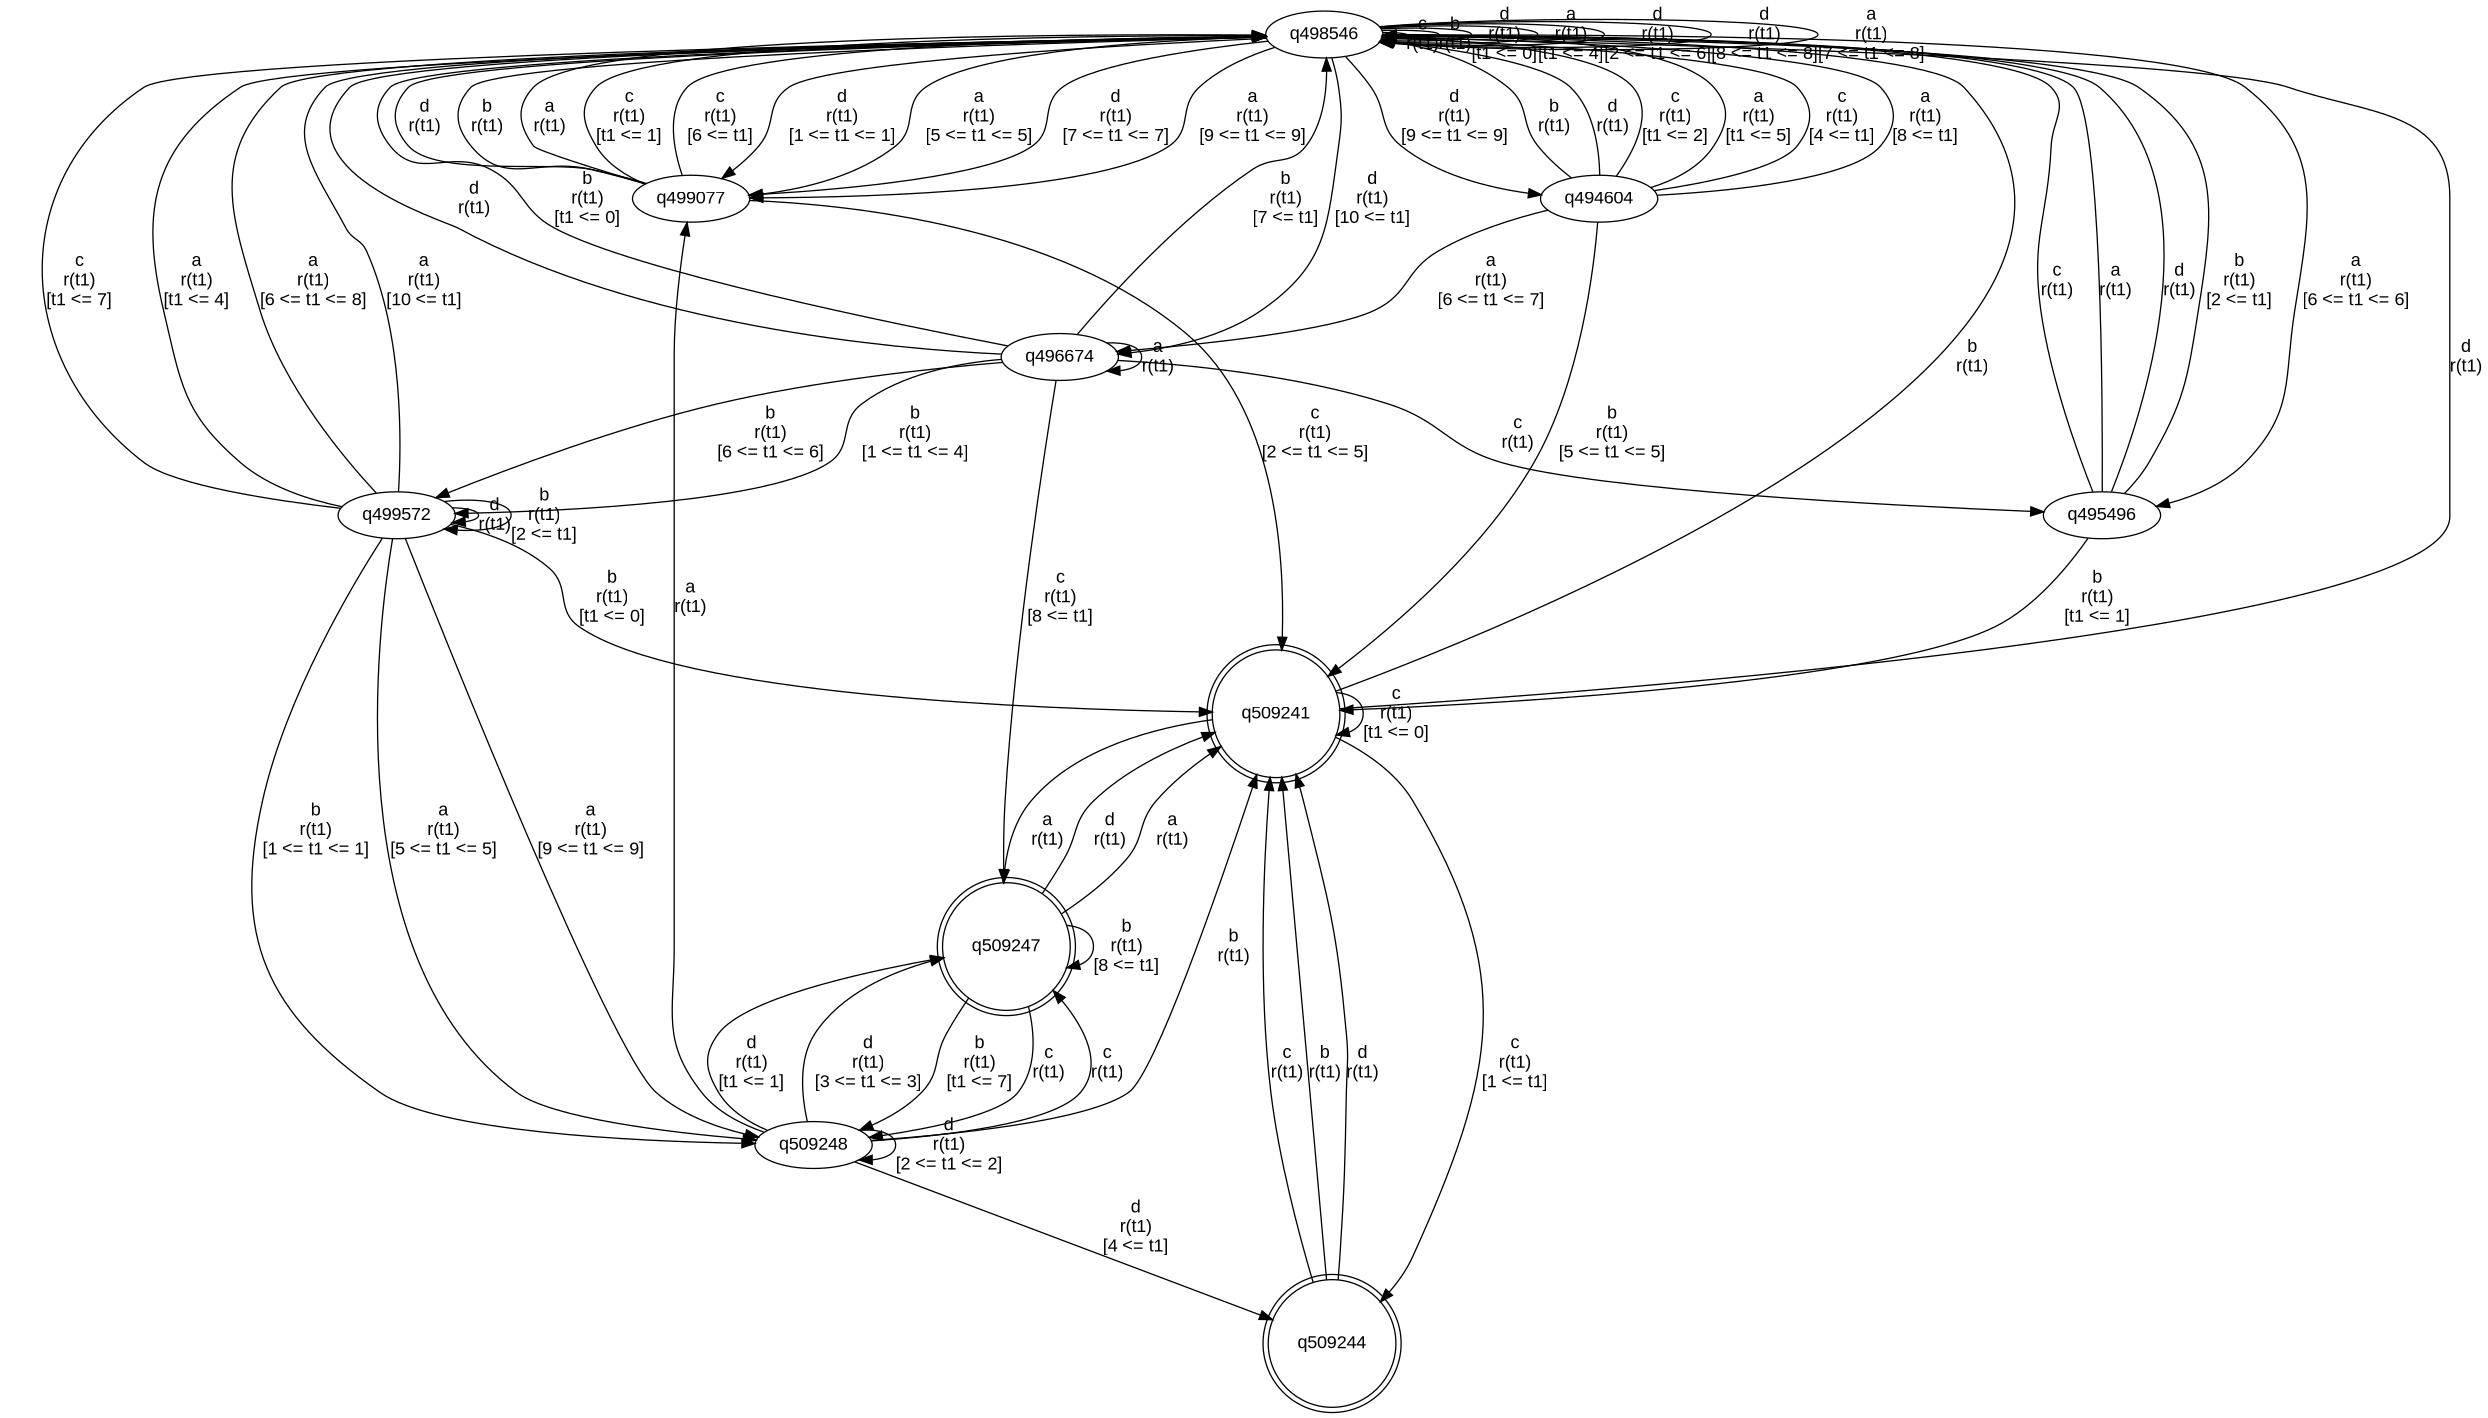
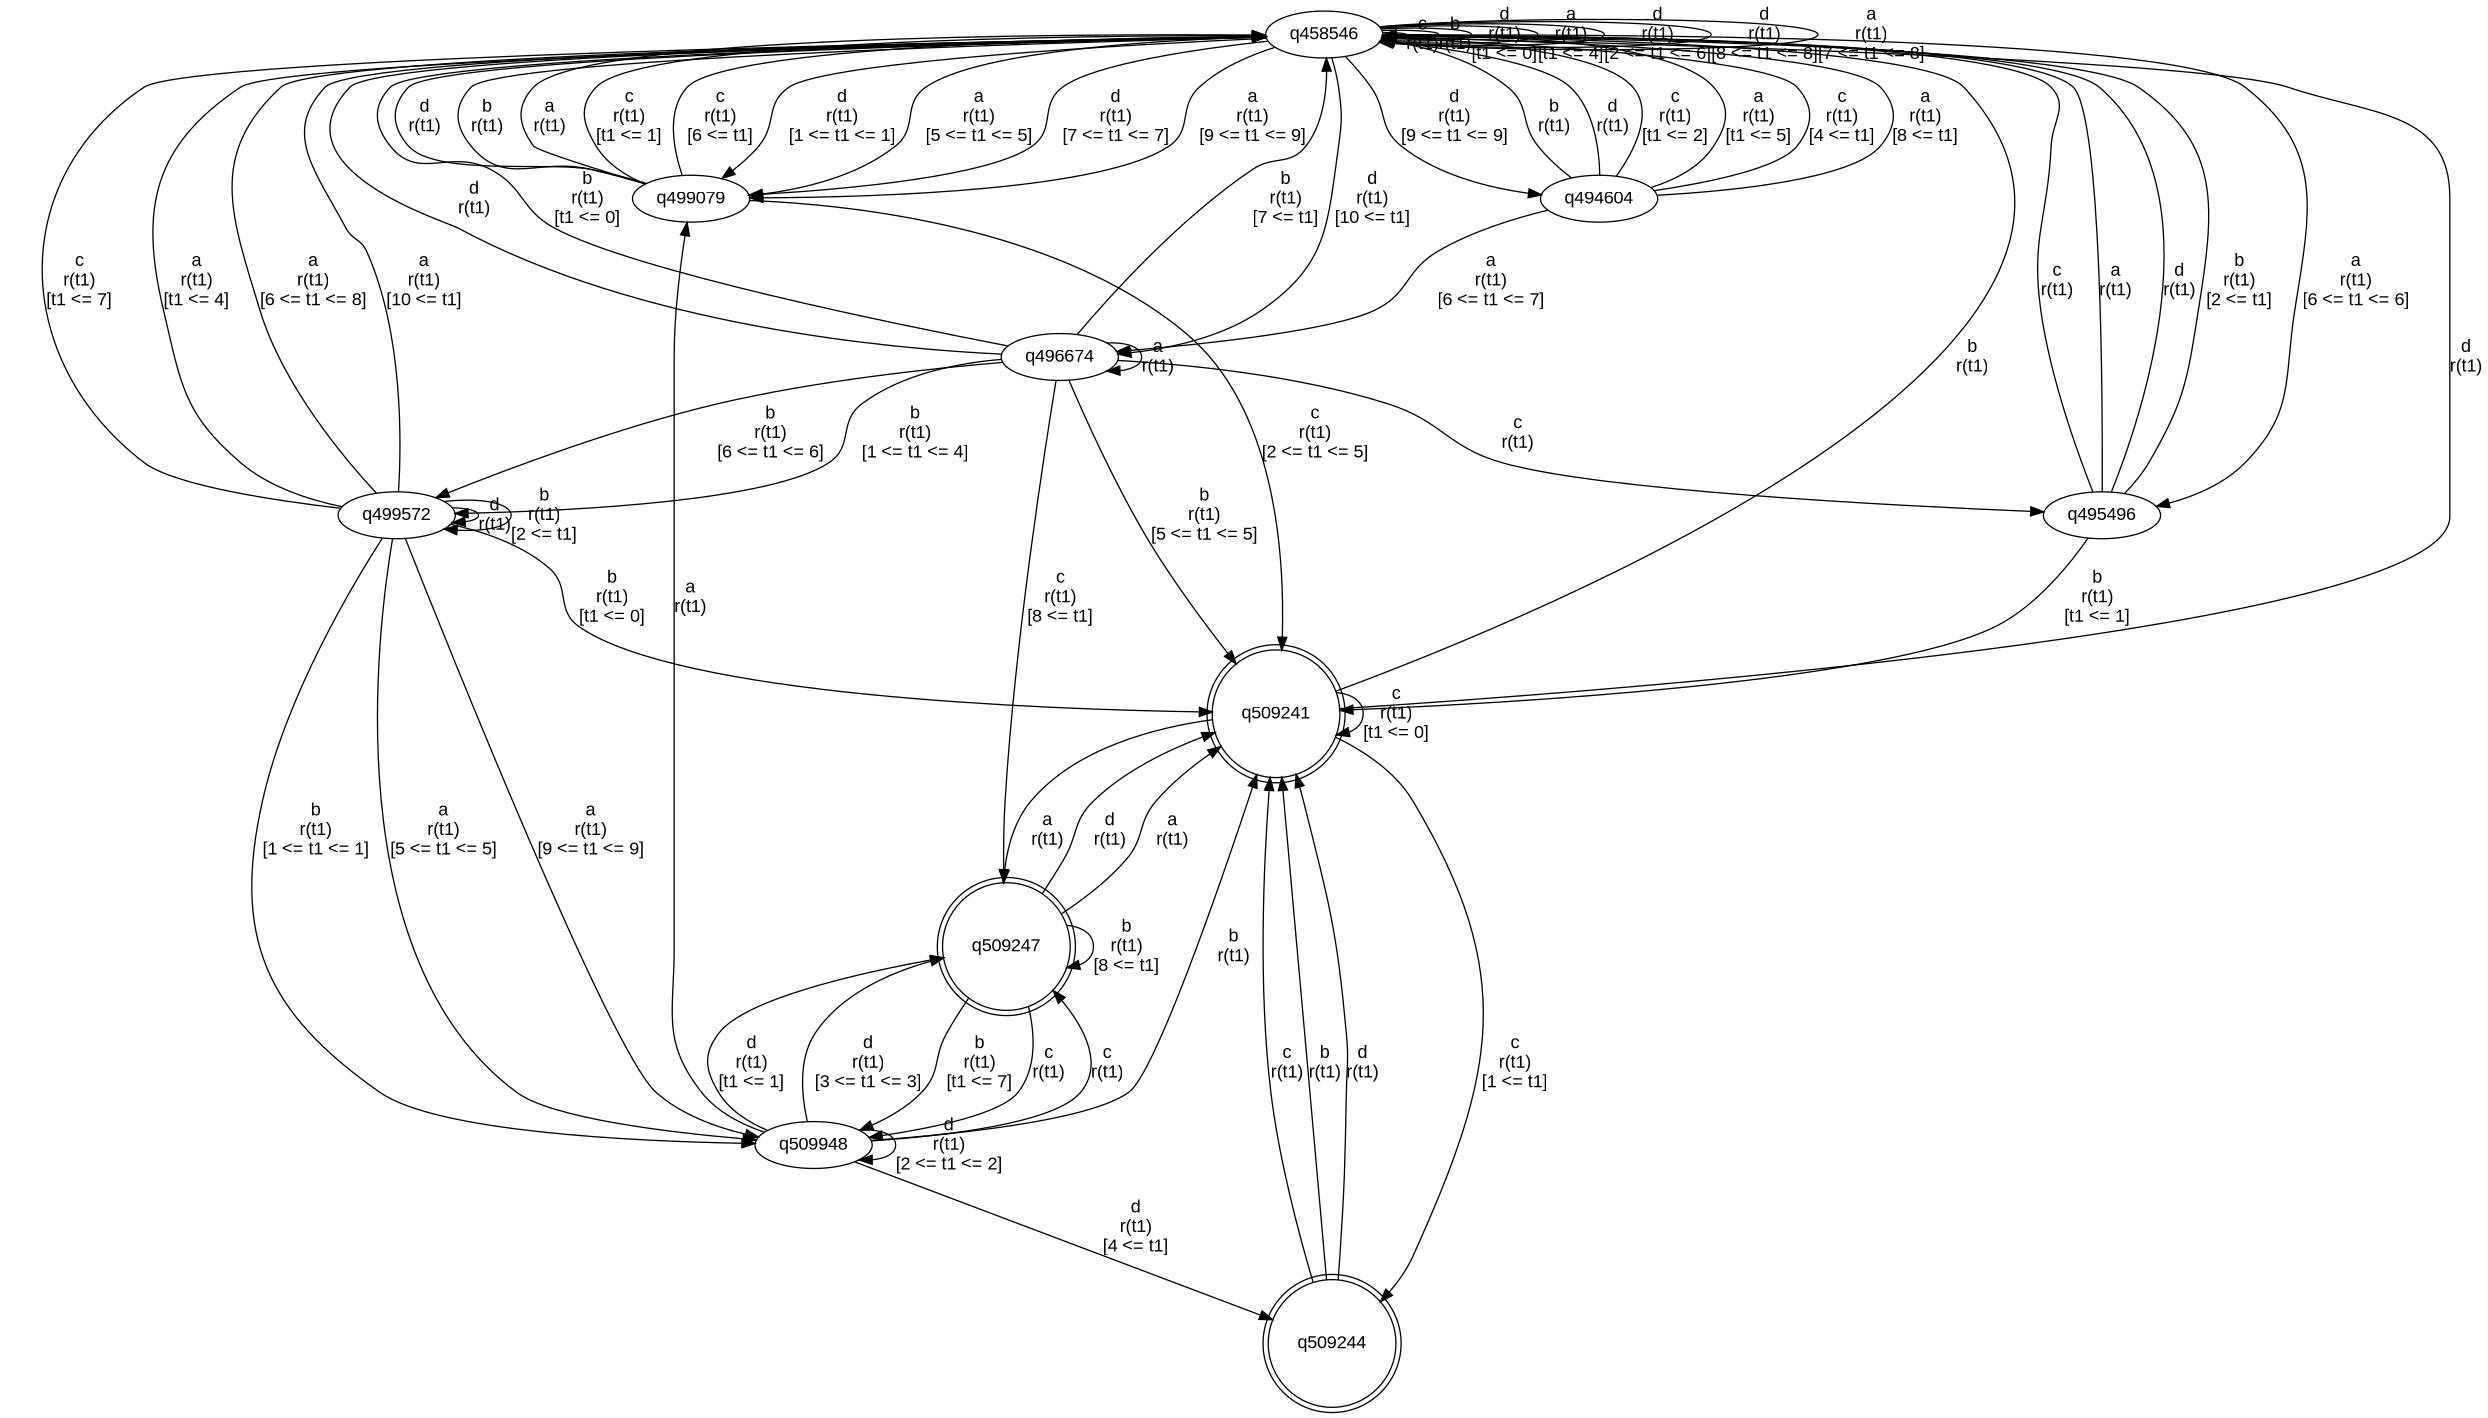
node "q498546": label "q498546" -> "q458546"
node "q499077": label "q499077" -> "q499079"
edge "q494604" -> "q509241": now "q496674" -> "q509241"
node "q509248": label "q509248" -> "q509948"
